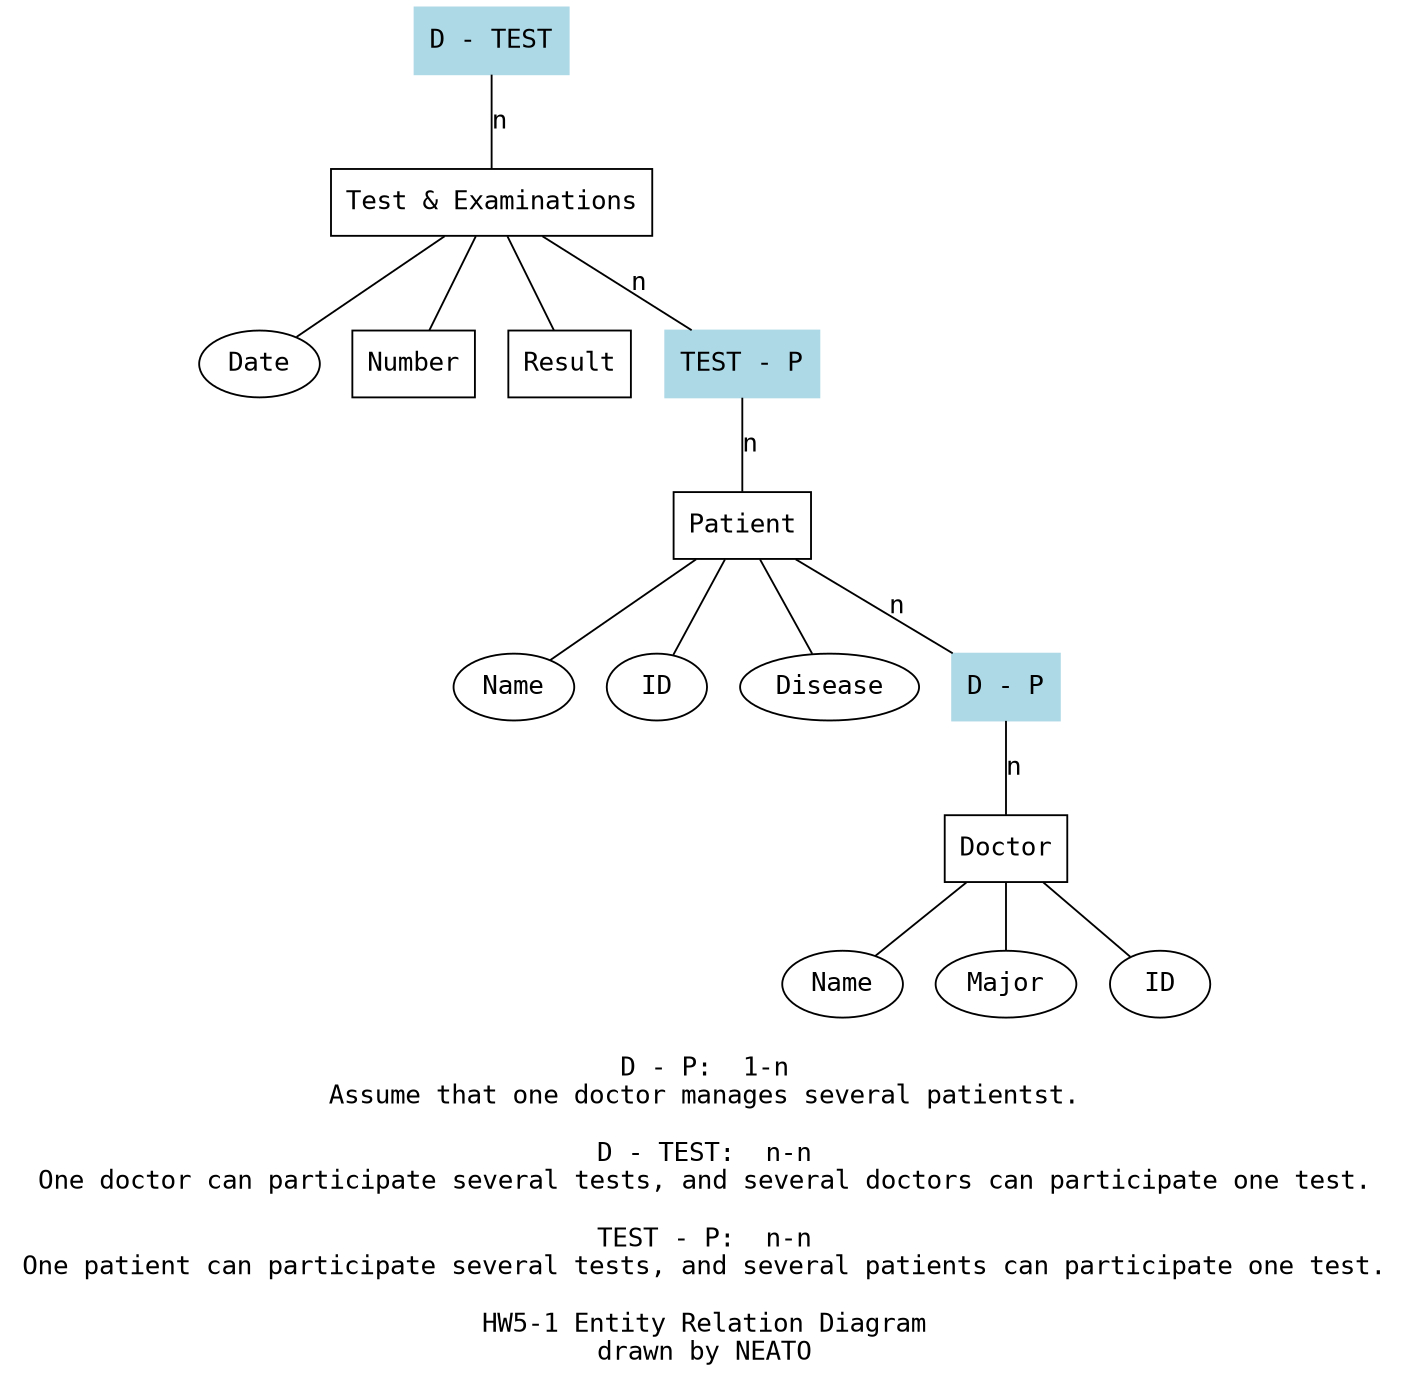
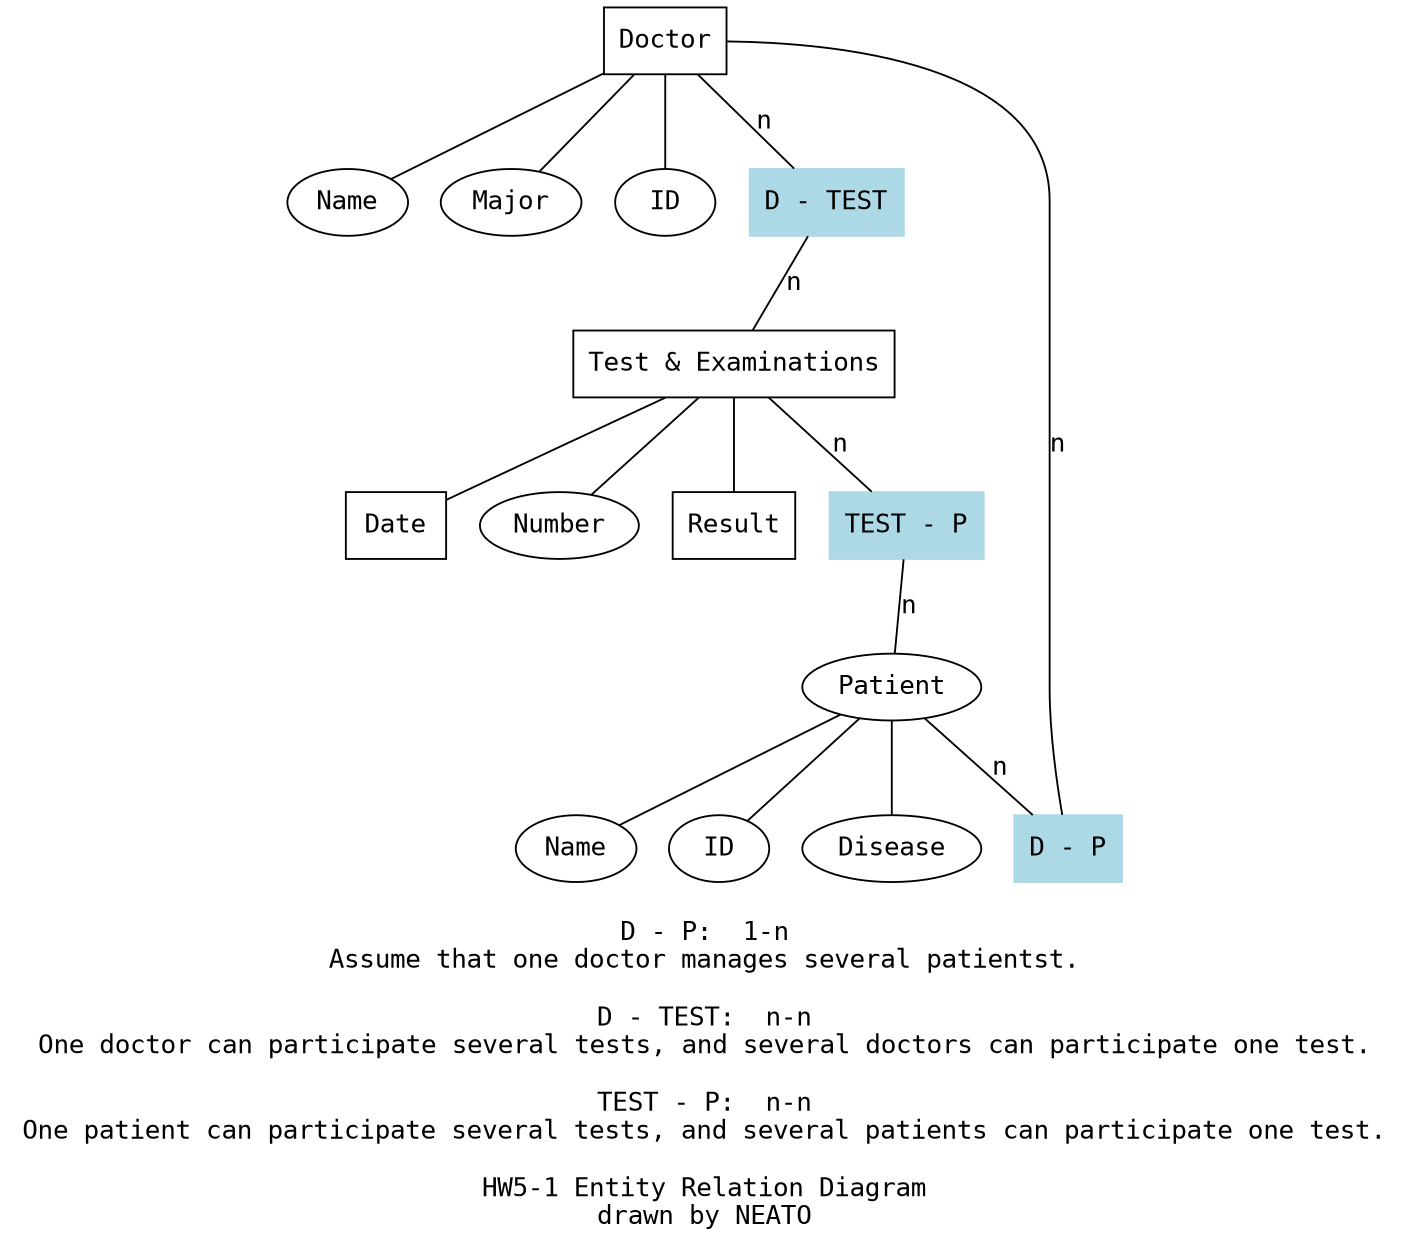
edge "Doctor" -- "D - TEST": added, label "n"
node "Date": shape ellipse -> box
node "Number": shape box -> ellipse
node "Patient": shape box -> ellipse
